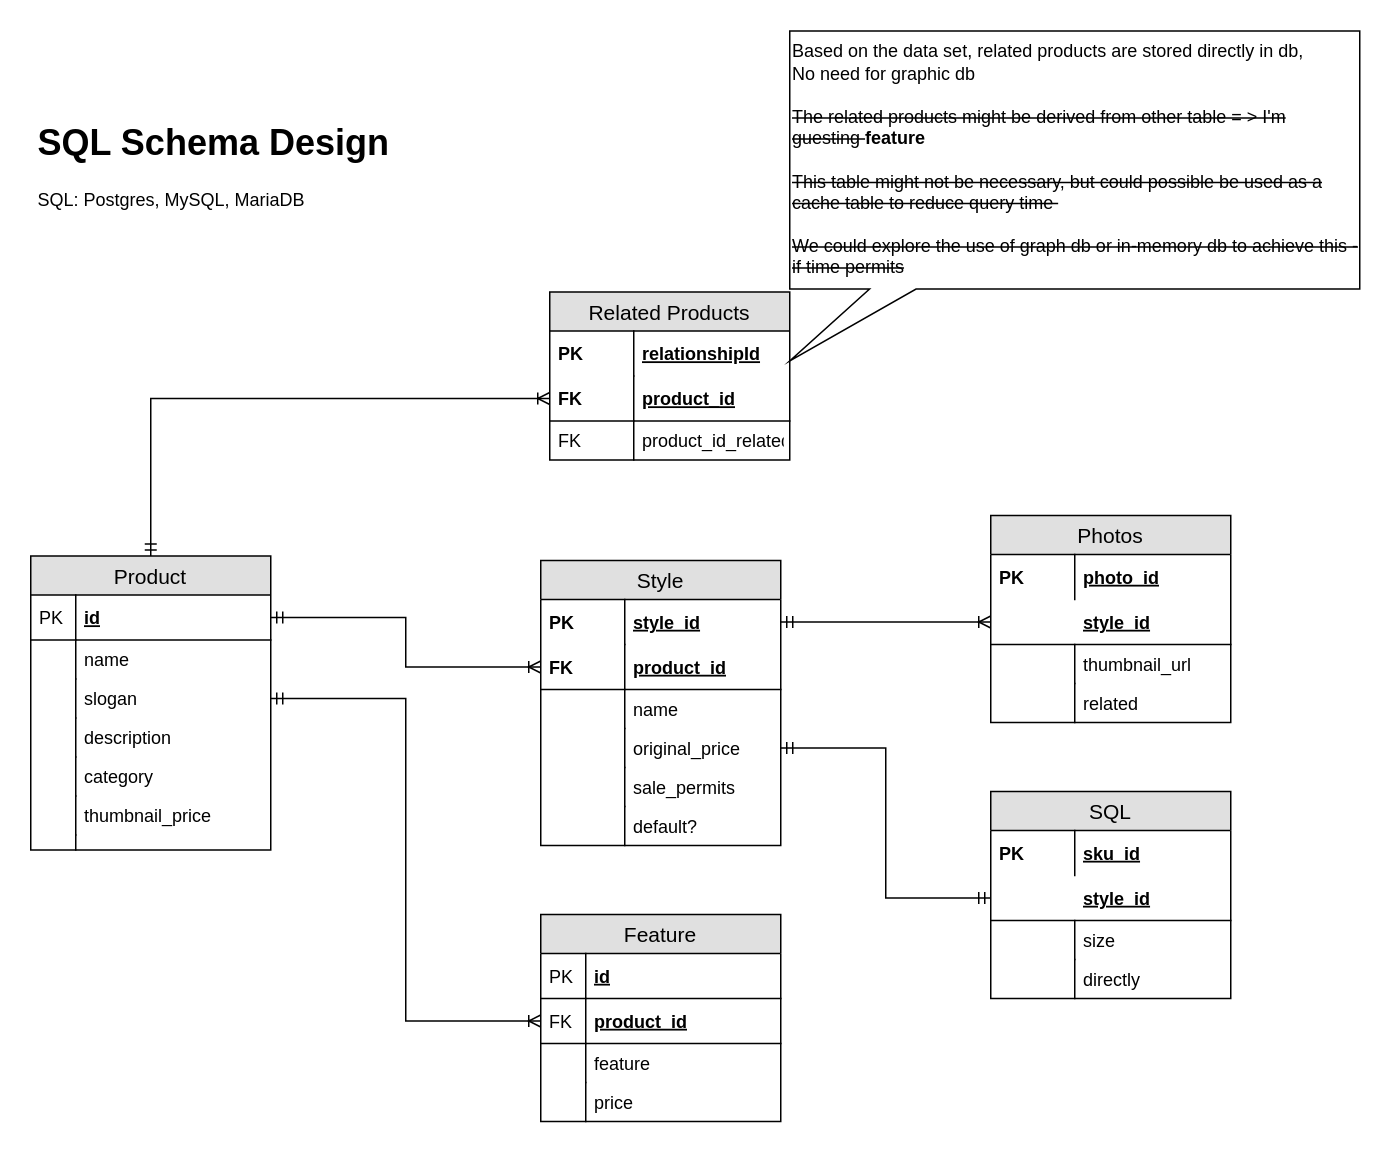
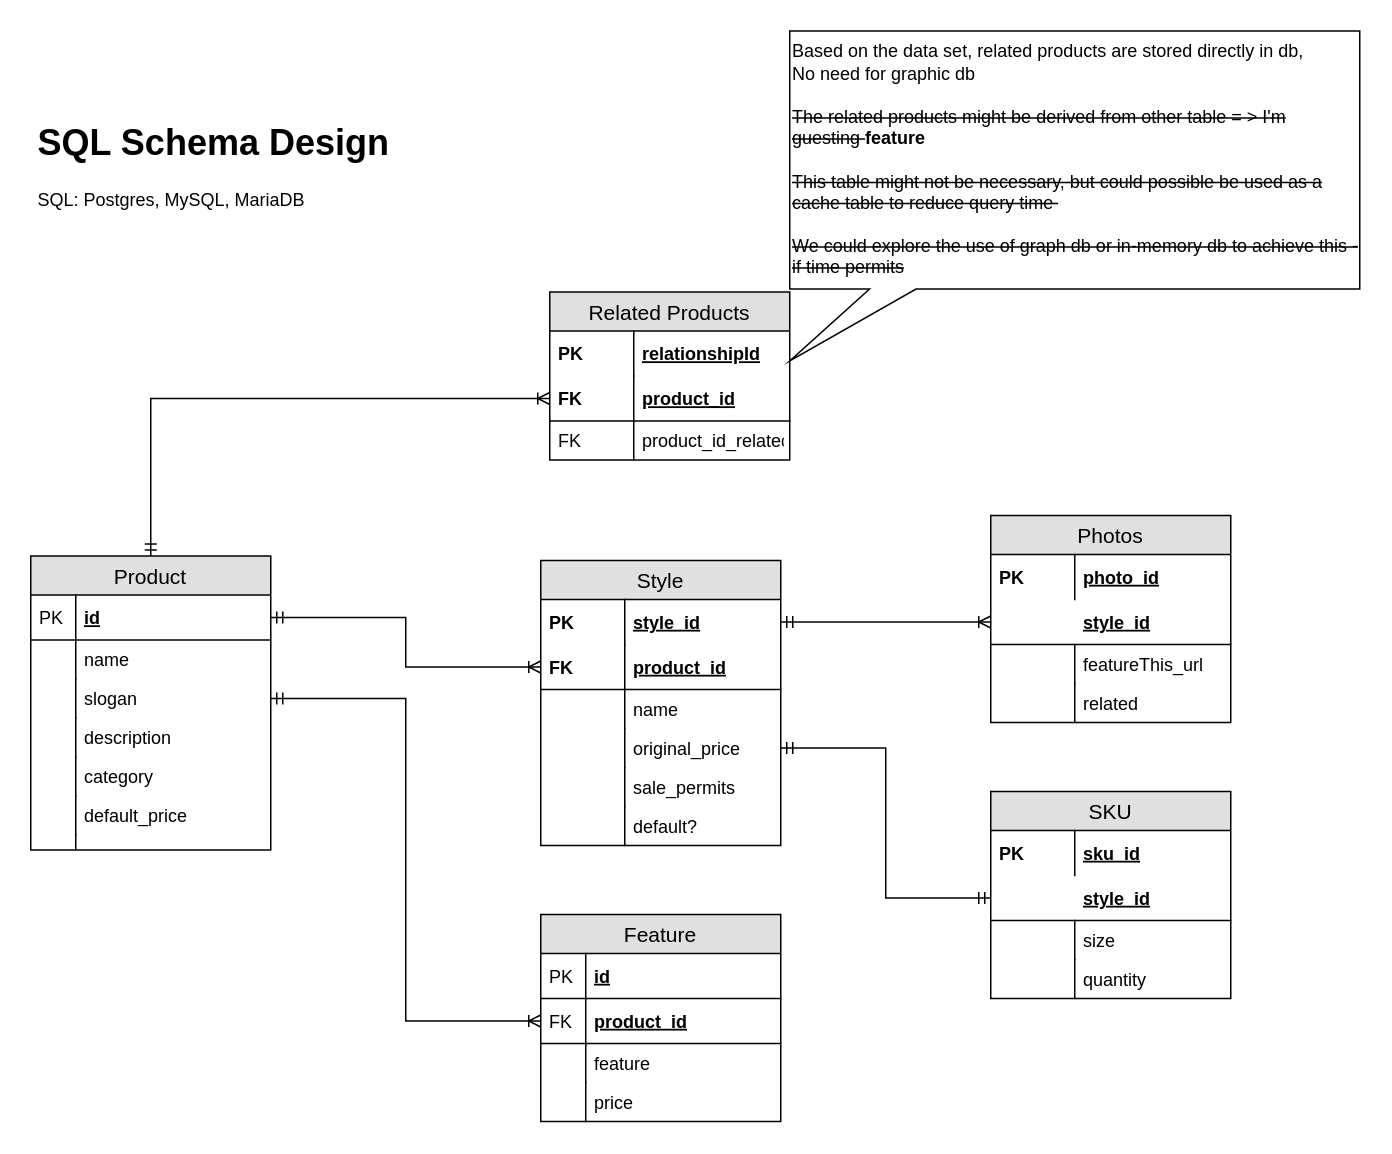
node "thumbnail_url": label "thumbnail_url" -> "featureThis_url"
node "SQL": label "SQL" -> "SKU"
node "thumbnail_price": label "thumbnail_price" -> "default_price"
node "directly": label "directly" -> "quantity"
